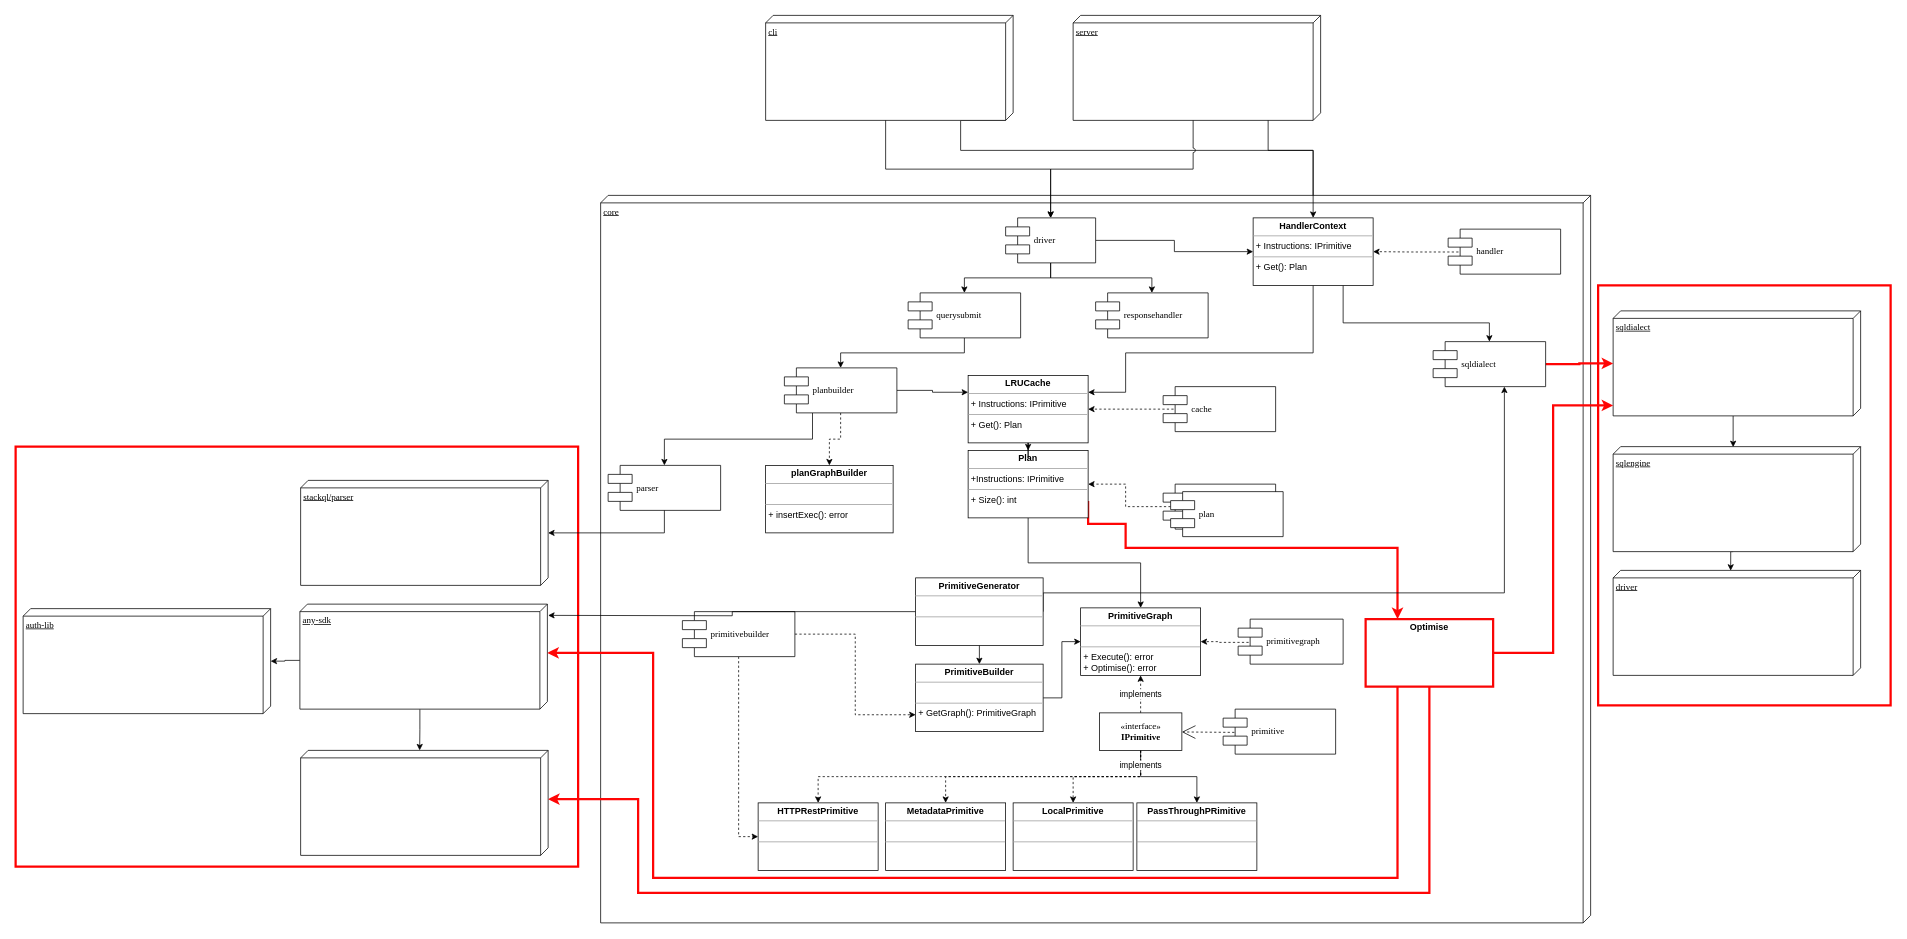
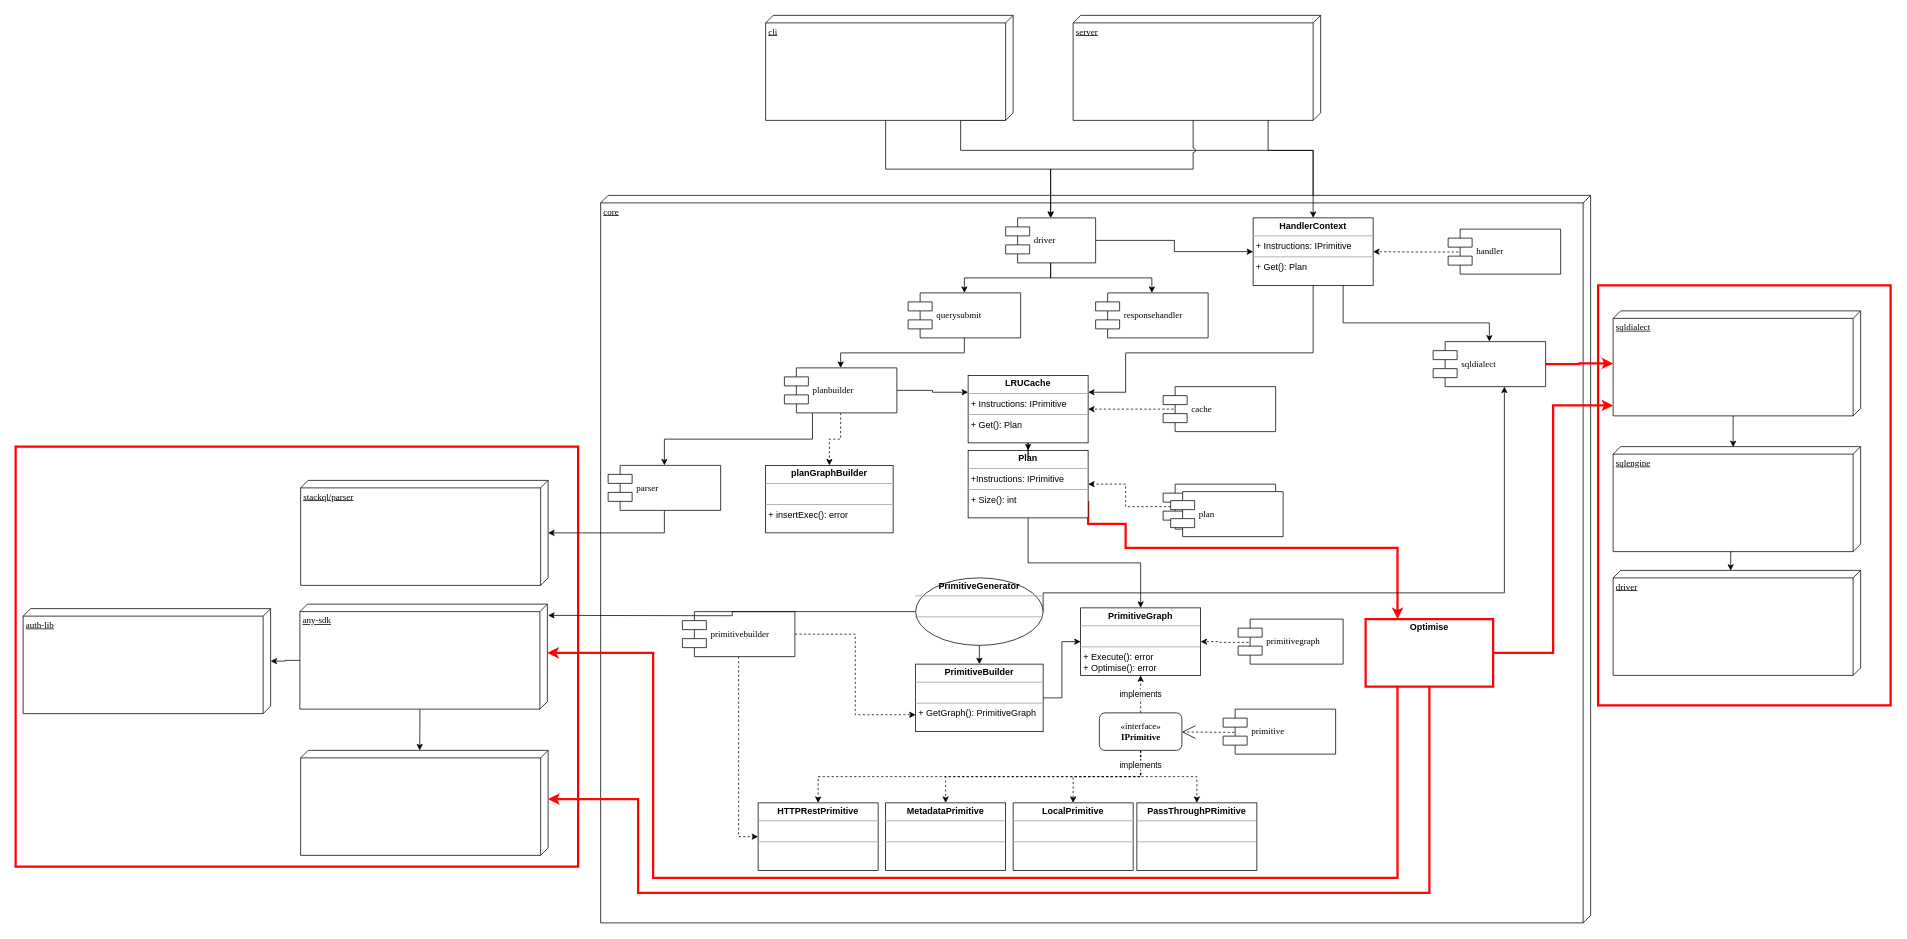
node "PrimitiveGenerator": shape rectangle -> ellipse
node "«interface» IPrimitive": shape rectangle -> rounded rectangle
edge "«interface» IPrimitive" -> "PassThroughPRimitive": style solid -> dashed
